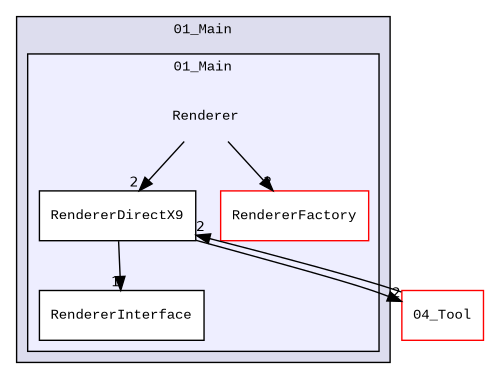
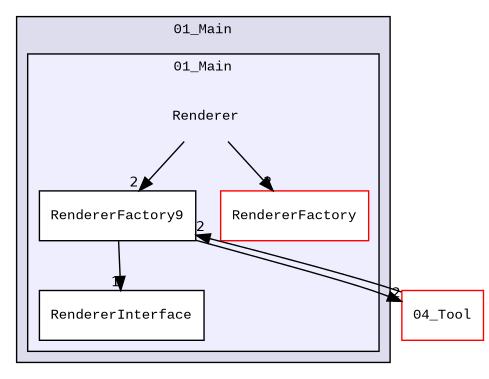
node "RendererDirectX9": label "RendererDirectX9" -> "RendererFactory9"
